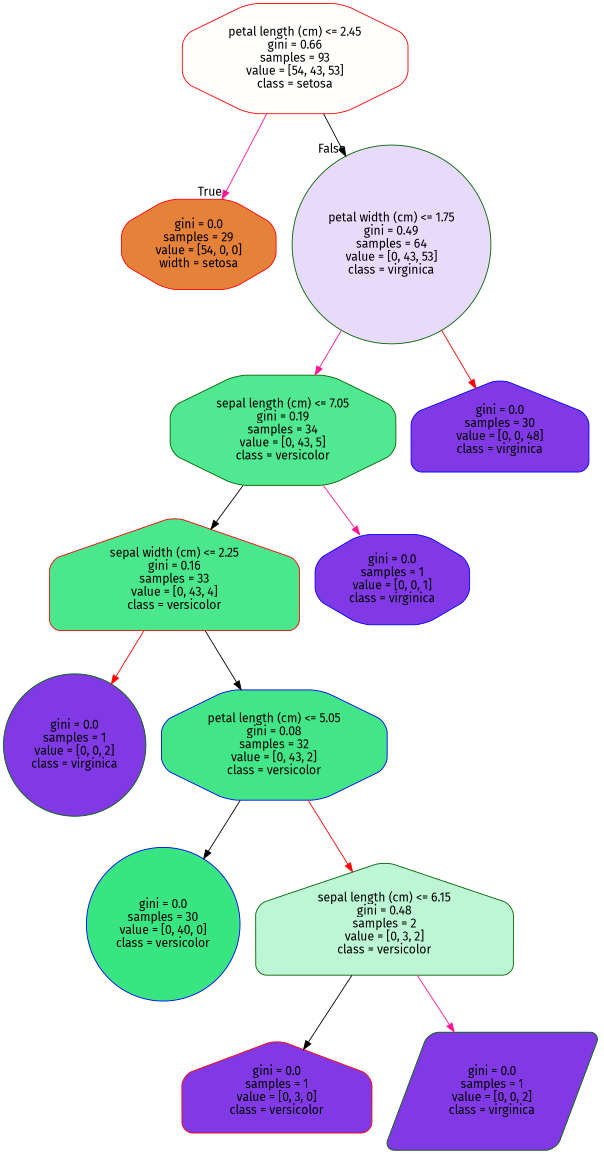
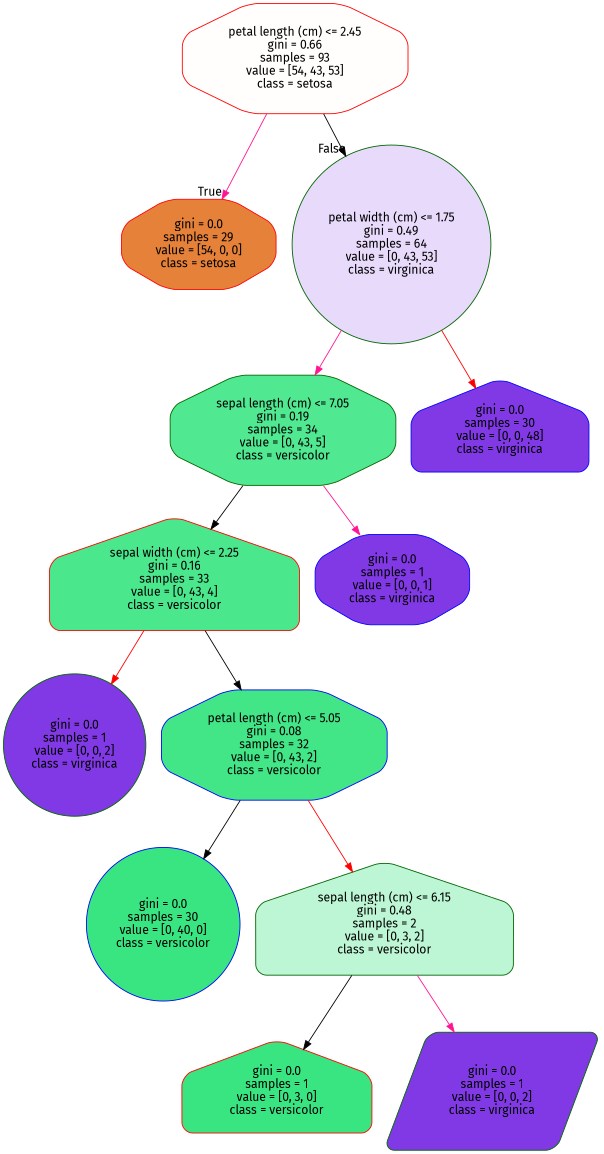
node "gini = 0.0 samples = 29 value = [54, 0, 0] width = setosa": label "gini = 0.0 samples = 29 value = [54, 0, 0] width = setosa" -> "gini = 0.0 samples = 29 value = [54, 0, 0] class = setosa"
node "gini = 0.0 samples = 1 value = [0, 3, 0] class = versicolor": fillcolor #8139e5 -> #39e581
